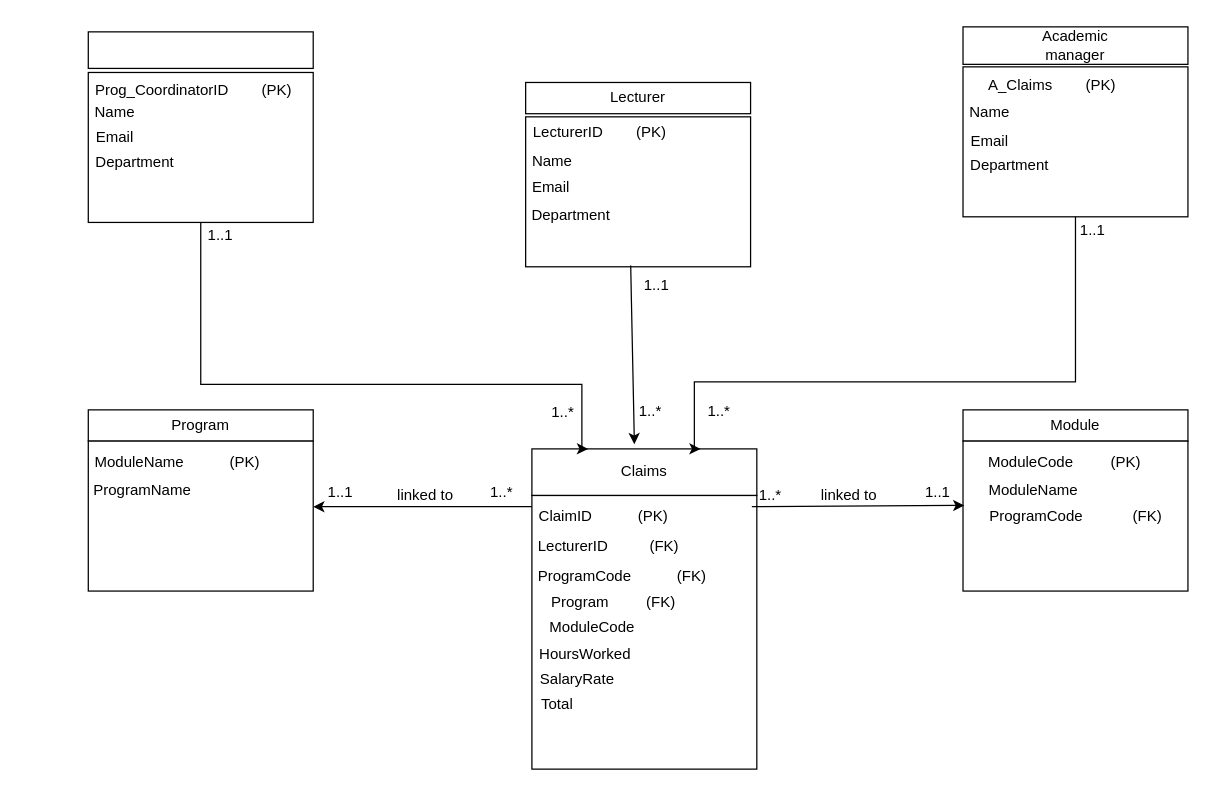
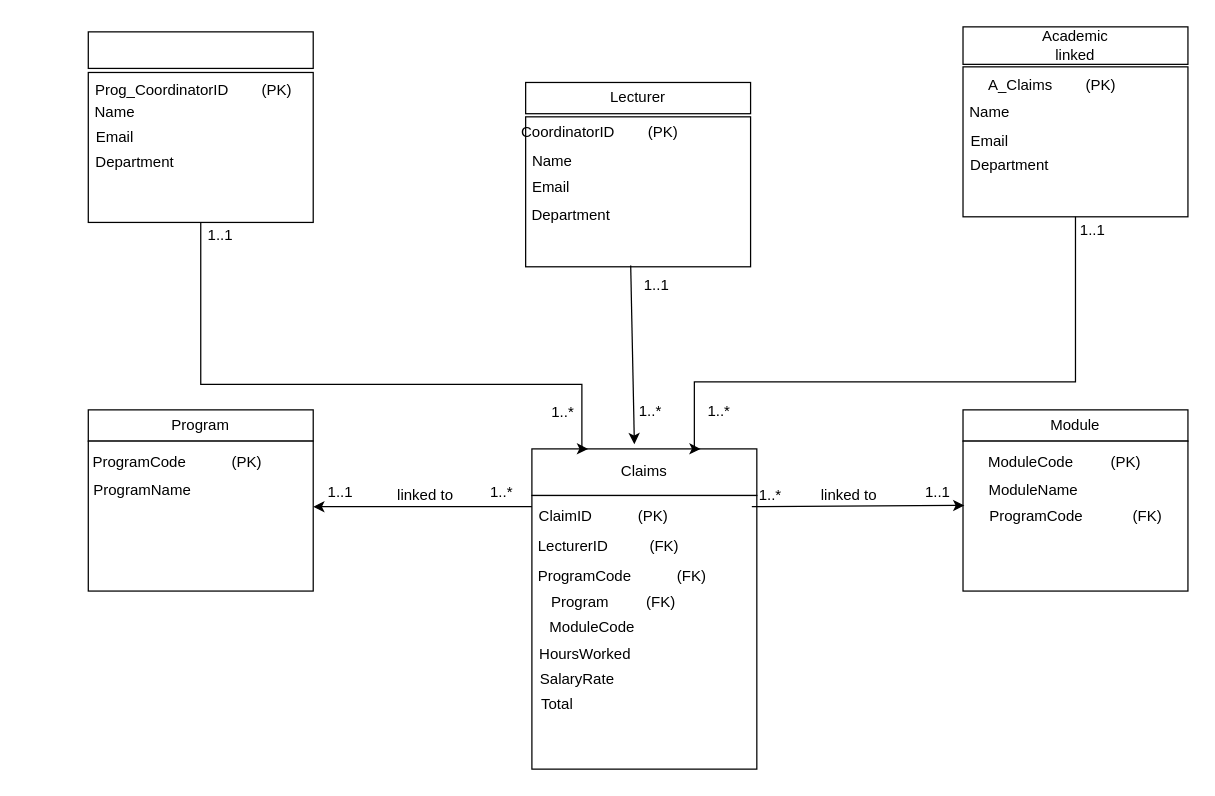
node "Academic manager": label "Academic manager" -> "Academic linked"
node "LecturerID (PK)": label "LecturerID (PK)" -> "CoordinatorID (PK)"
node "ModuleName (PK)": label "ModuleName (PK)" -> "ProgramCode (PK)"
